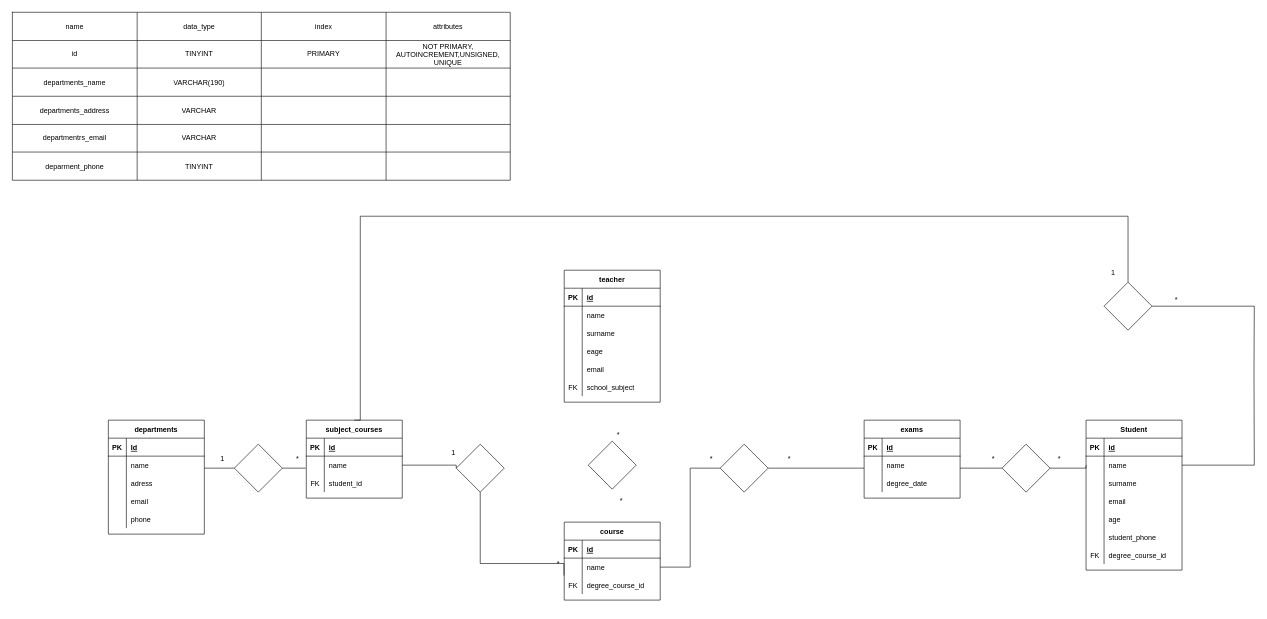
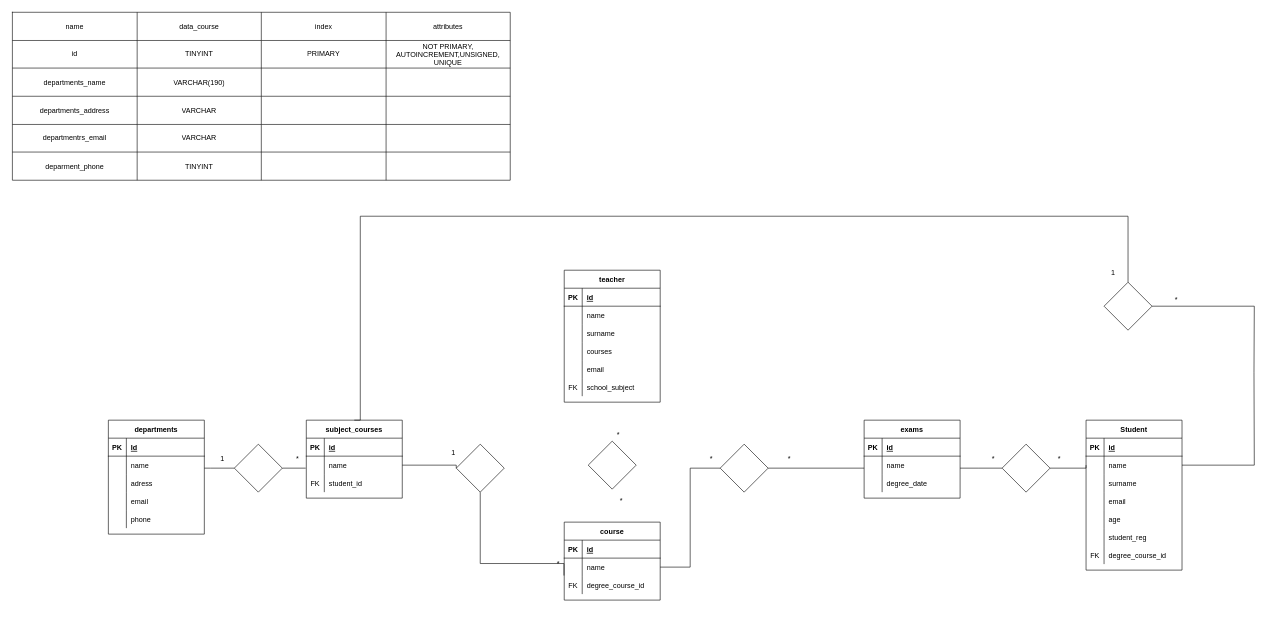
node "data_type": label "data_type" -> "data_course"
node "eage": label "eage" -> "courses"
node "student_phone": label "student_phone" -> "student_reg"
